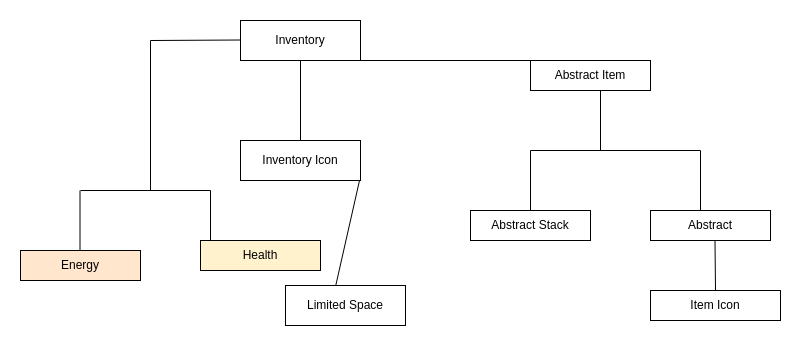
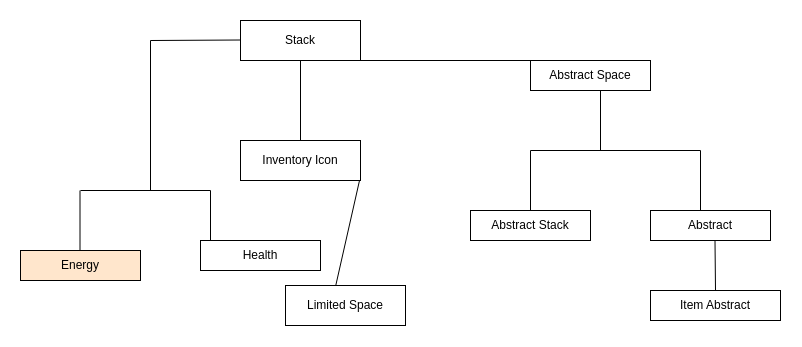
node "Inventory": label "Inventory" -> "Stack"
node "Abstract Item": label "Abstract Item" -> "Abstract Space"
node "Health": fillcolor #fff2cc -> #ffffff
node "Item Icon": label "Item Icon" -> "Item Abstract"
